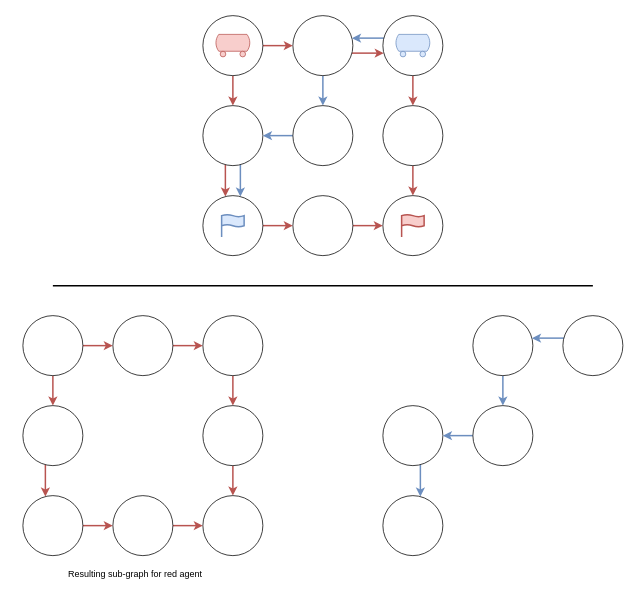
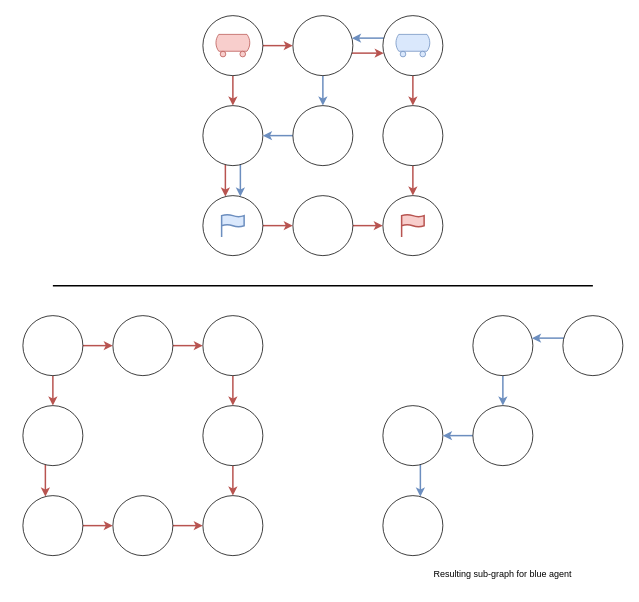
node "Resulting sub-graph for red agent": removed
node "Resulting sub-graph for blue agent": added
